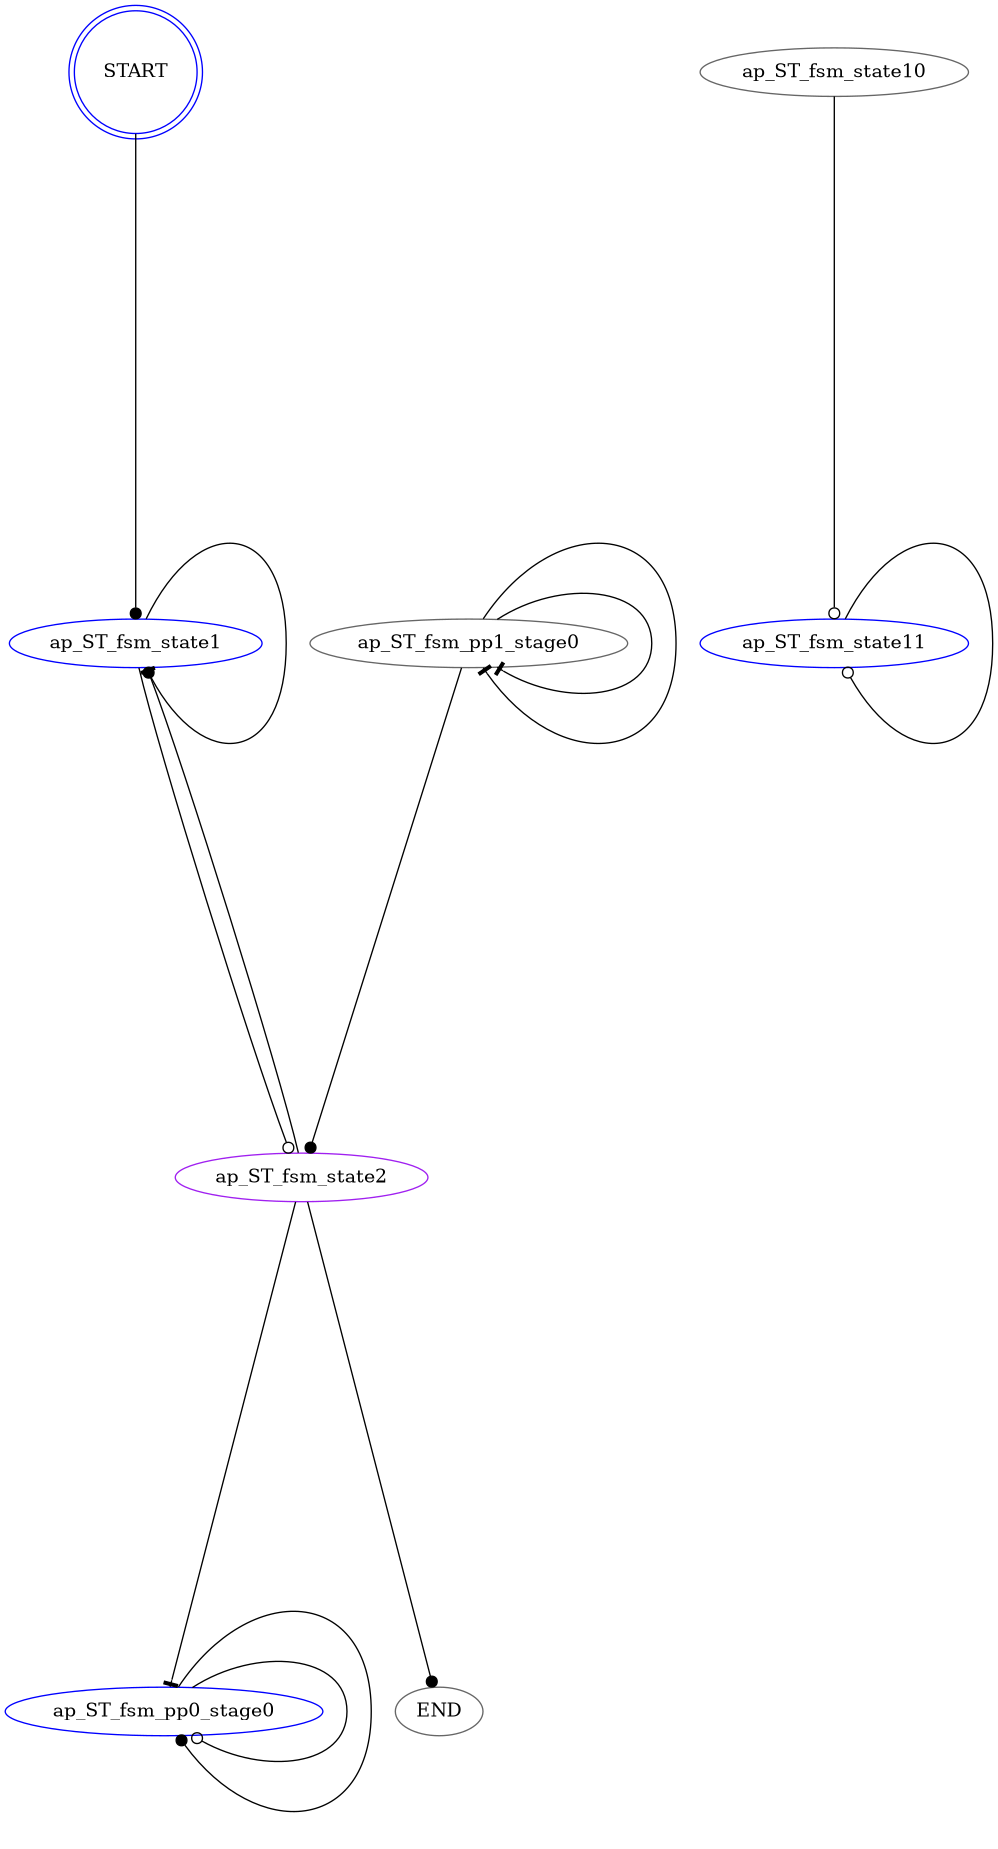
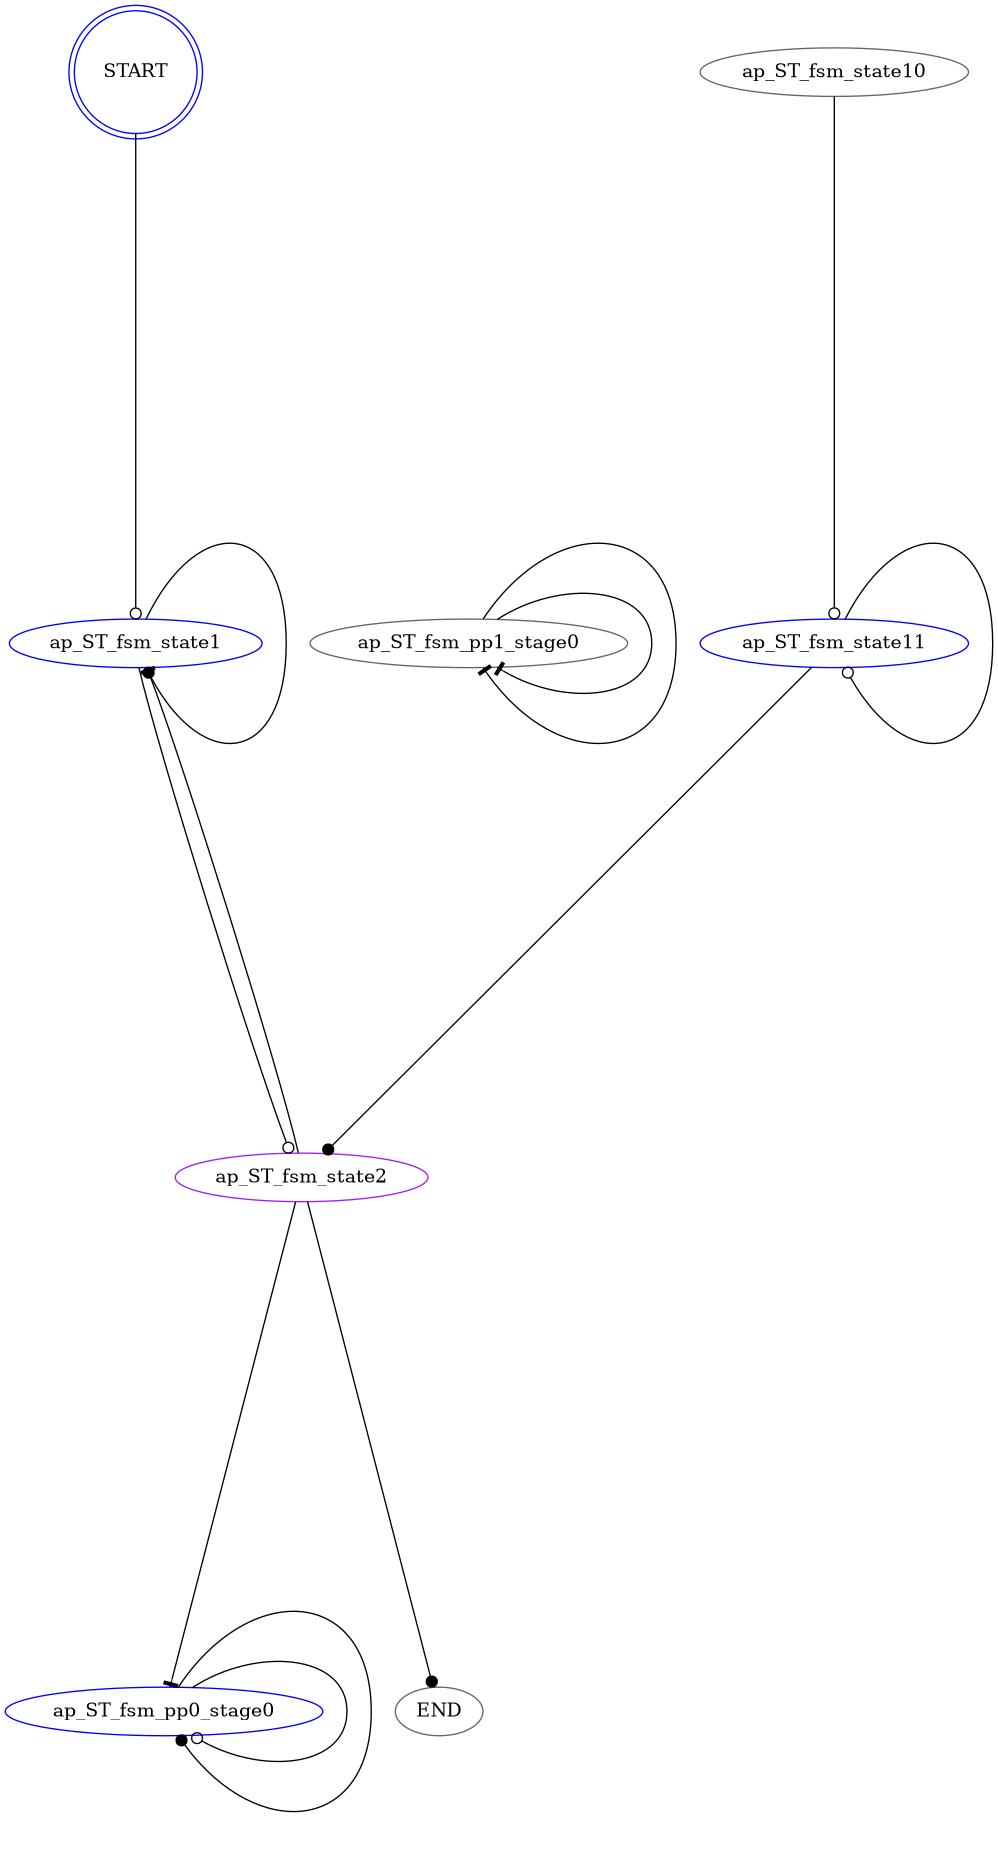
edge "START" -> "ap_ST_fsm_state1": arrowhead dot -> odot
edge "ap_ST_fsm_pp1_stage0" -> "ap_ST_fsm_state2": now "ap_ST_fsm_state11" -> "ap_ST_fsm_state2"
